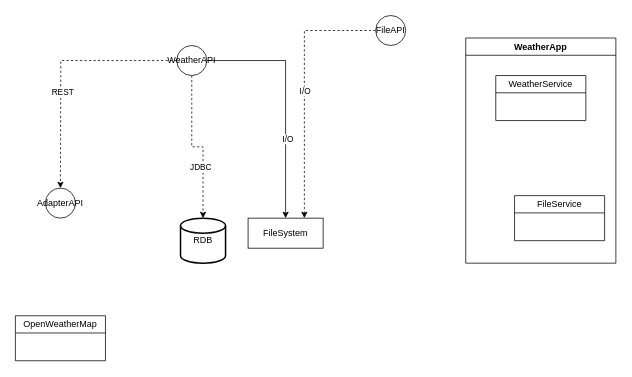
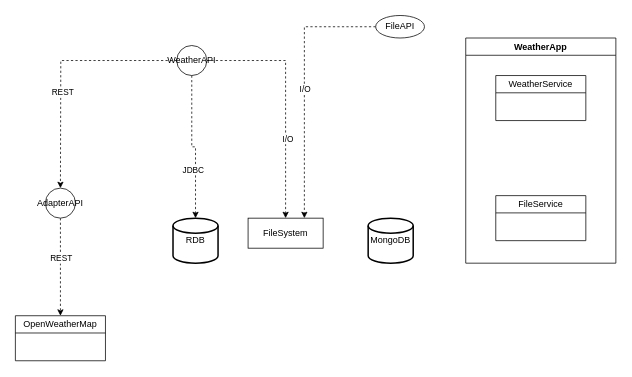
node "FileAPI": size 30x30 -> 49x23
edge "WeatherAPI" -> "FileSystem": style solid -> dashed
node "FileService": moved (559, 218) -> (540, 218)
node "RDB": moved (203, 240) -> (195, 240)
node "MongoDB": added
edge "AdapterAPI" -> "OpenWeatherMap": added, label "REST"
